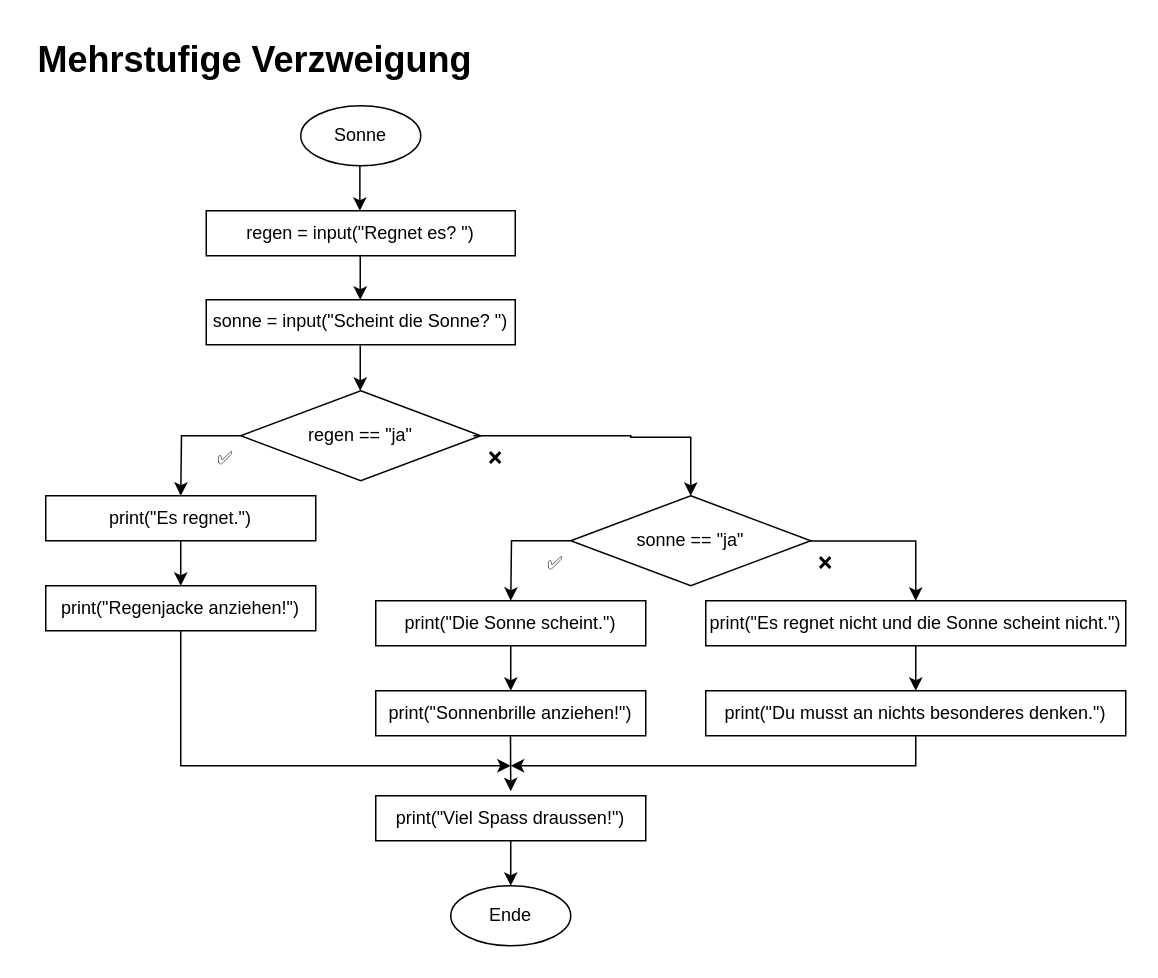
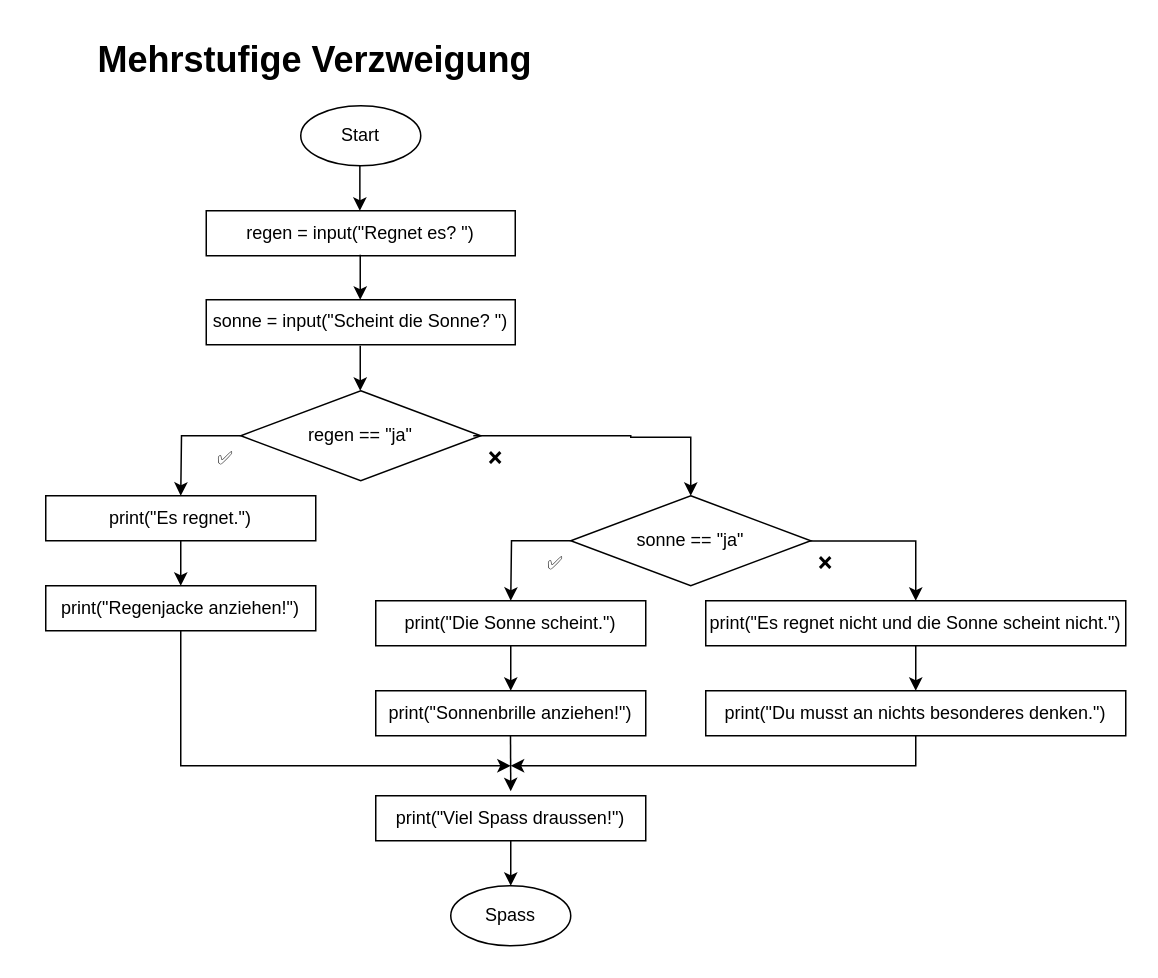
node "Mehrstufige Verzweigung": moved (286, 61) -> (346, 61)
node "Sonne": label "Sonne" -> "Start"
node "Ende": label "Ende" -> "Spass"
